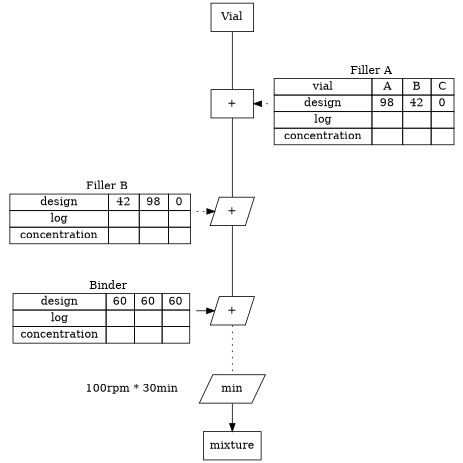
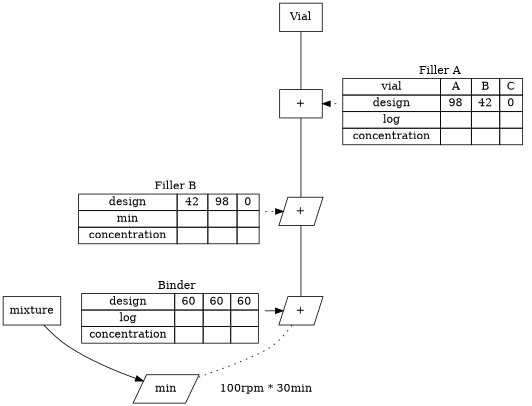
node "Filler B": text "log" -> "min"
edge "min" -> "mixture": reversed
